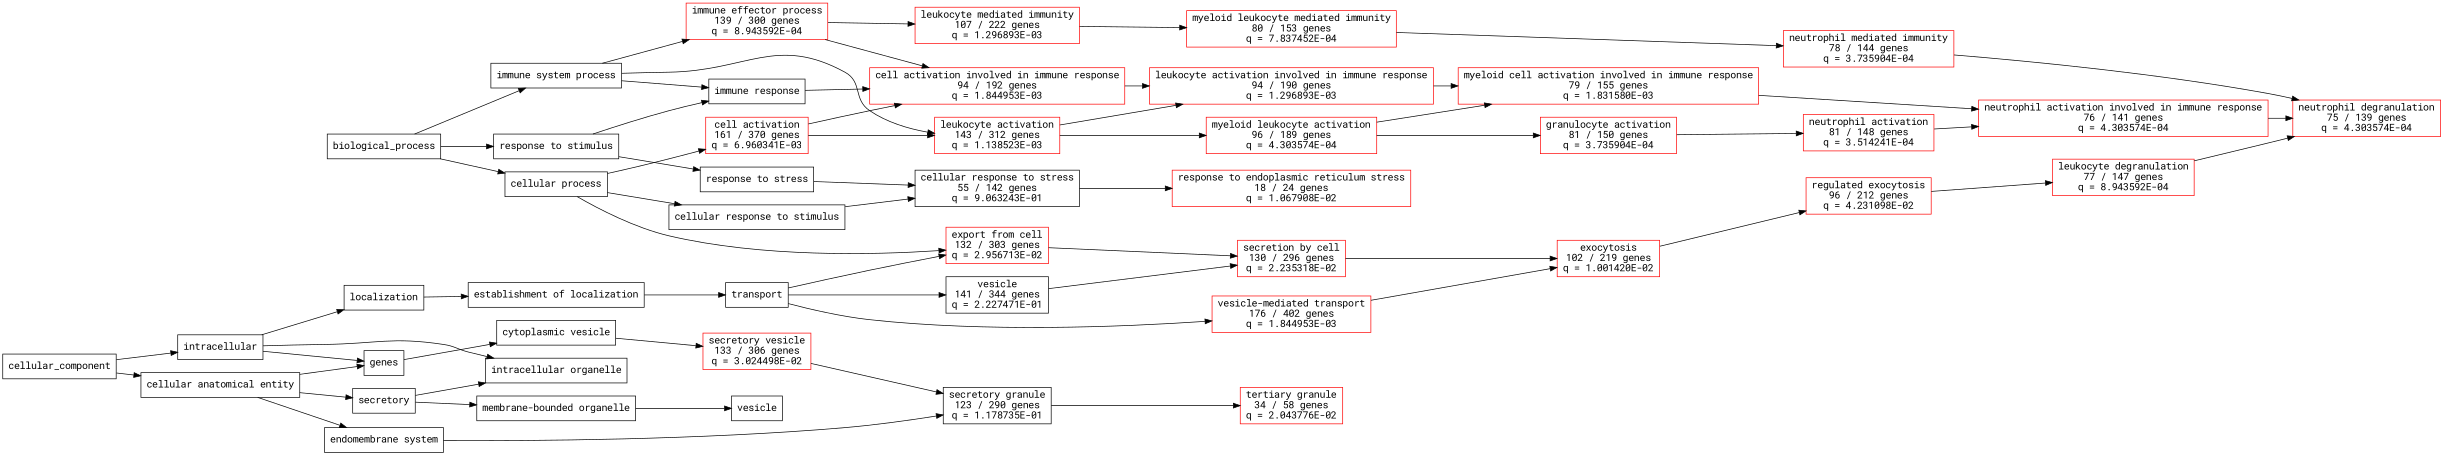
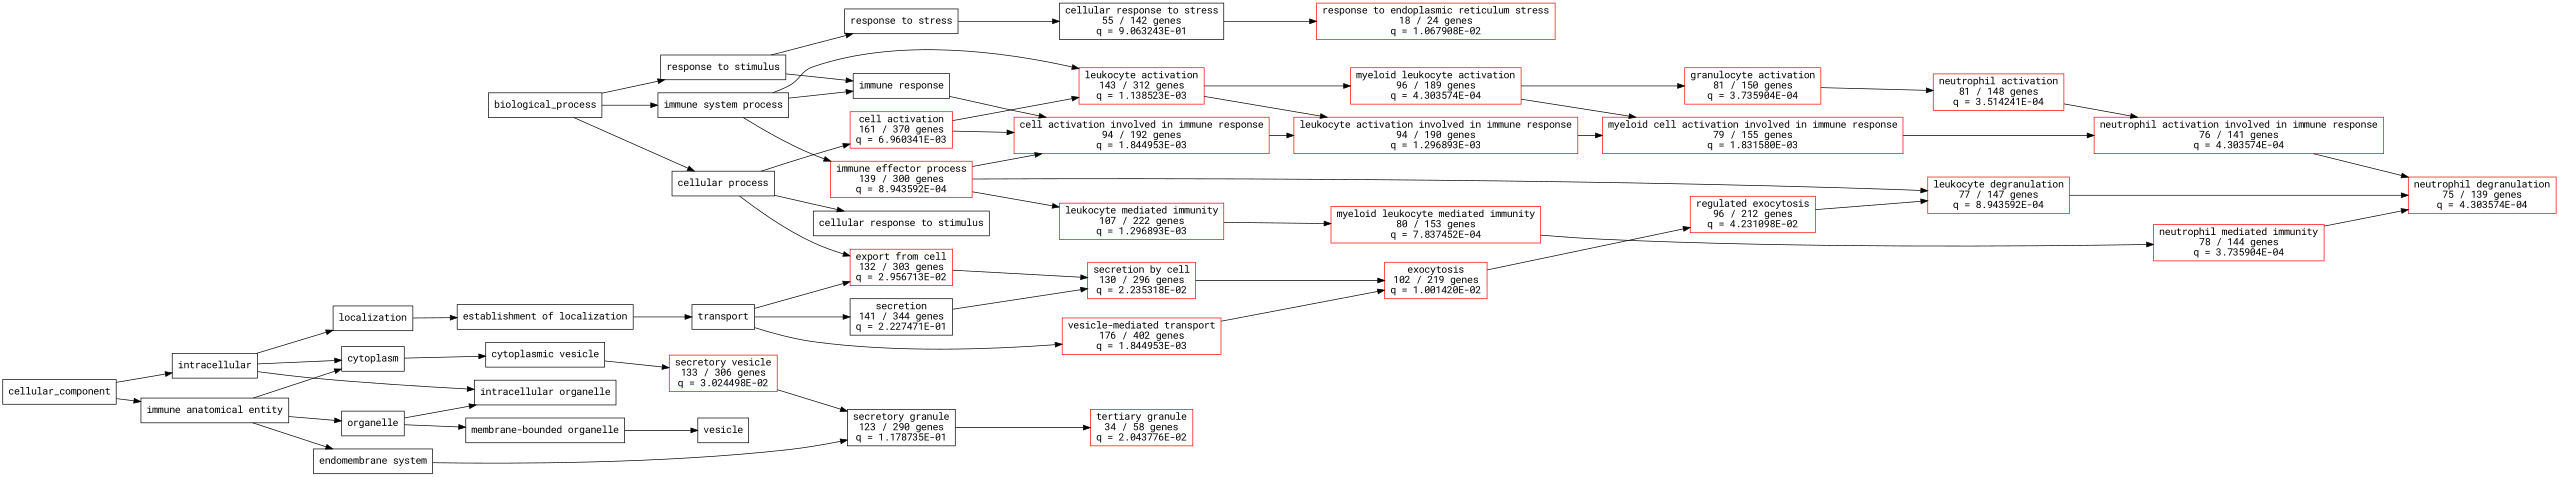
edge "immune effector process 139 / 300 genes q = 8.943592E-04" -> "leukocyte degranulation 77 / 147 genes q = 8.943592E-04": added
edge "cellular response to stimulus" -> "cellular response to stress 55 / 142 genes q = 9.063243E-01": removed
node "vesicle 141 / 344 genes q = 2.227471E-01": label "vesicle 141 / 344 genes q = 2.227471E-01" -> "secretion 141 / 344 genes q = 2.227471E-01"
node "genes": label "genes" -> "cytoplasm"
node "cellular anatomical entity": label "cellular anatomical entity" -> "immune anatomical entity"
node "secretory": label "secretory" -> "organelle"
